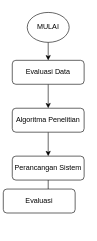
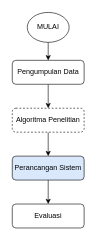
node "Evaluasi Data": label "Evaluasi Data" -> "Pengumpulan Data"
node "Algoritma Penelitian": style solid -> dashed
node "Perancangan Sistem": fillcolor #ffffff -> #dae8fc
node "Evaluasi": moved (39, 201) -> (48, 216)
